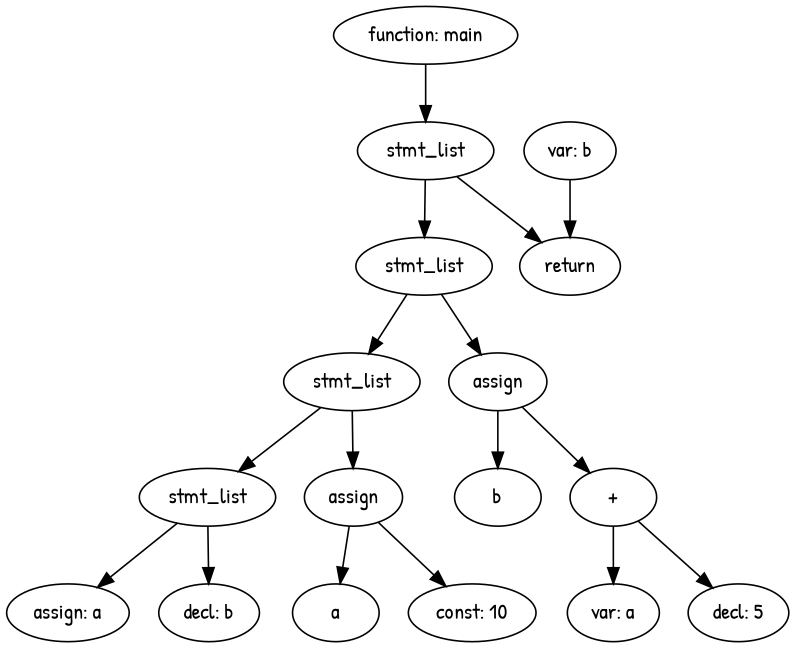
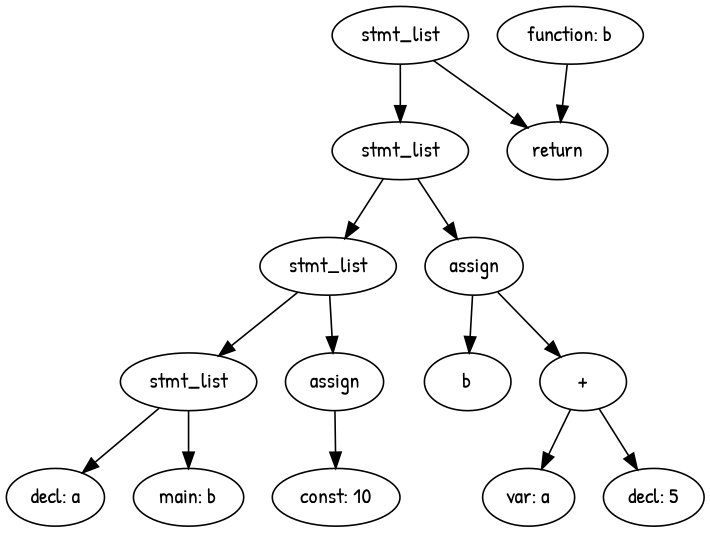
node "function: main": removed
node "var: b": label "var: b" -> "function: b"
node "assign: a": label "assign: a" -> "decl: a"
node "decl: b": label "decl: b" -> "main: b"
node "a": removed
